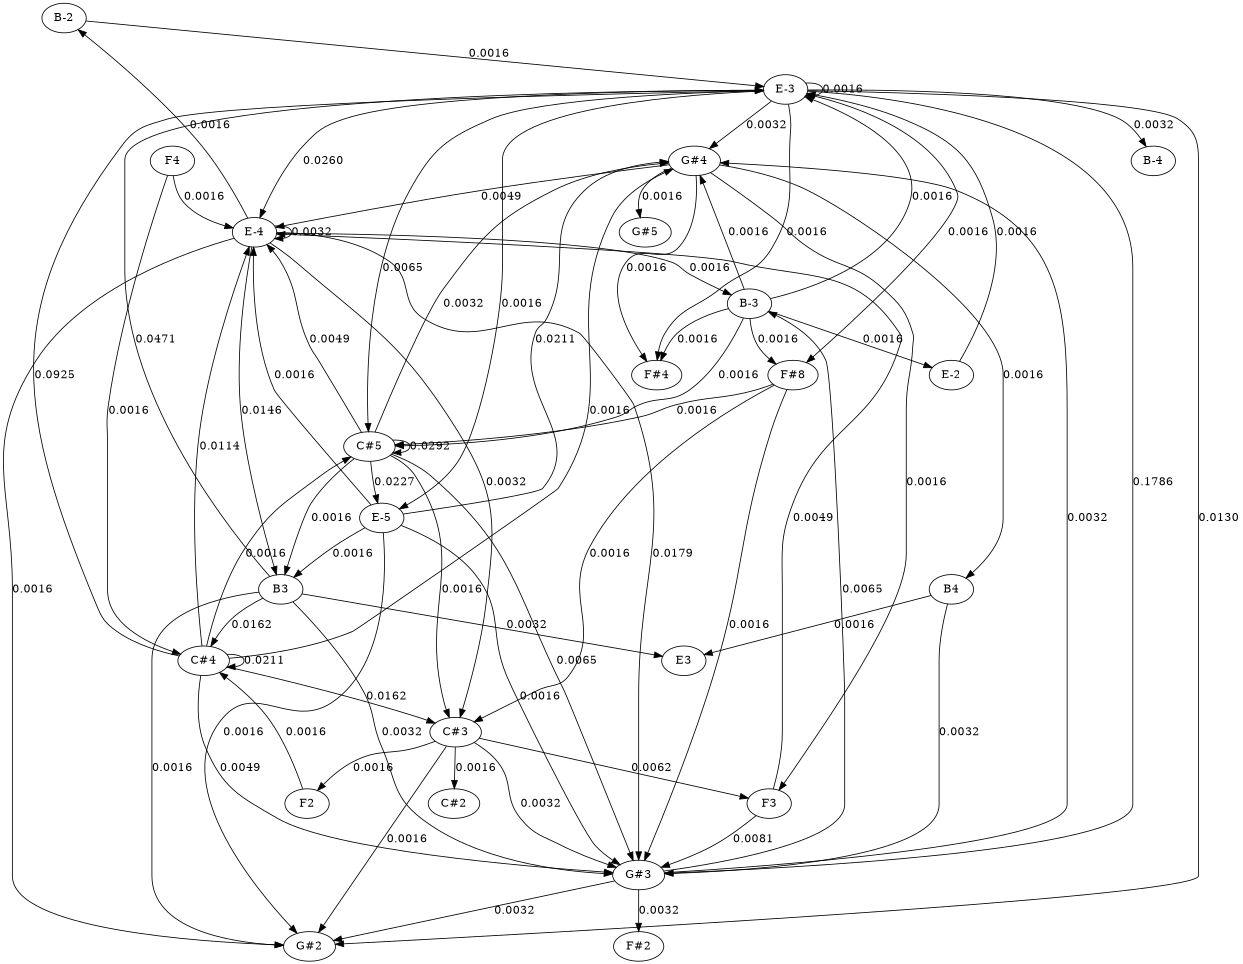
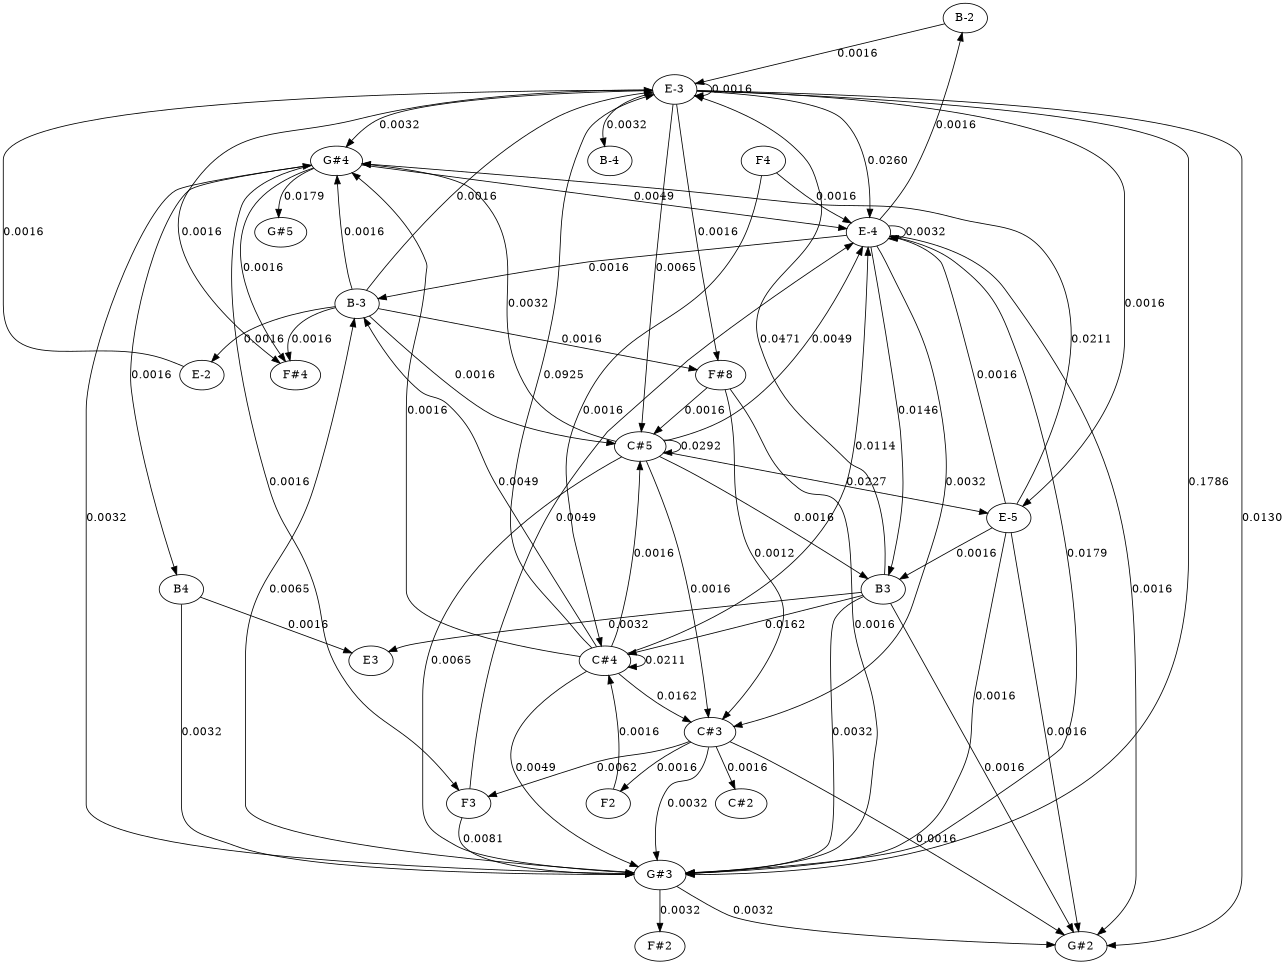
edge "G#4" -- "G#5": label "0.0016" -> "0.0179"
edge "B-3" -- "C#4": added, label "0.0049"
edge "F#8" -- "C#3": label "0.0016" -> "0.0012"
